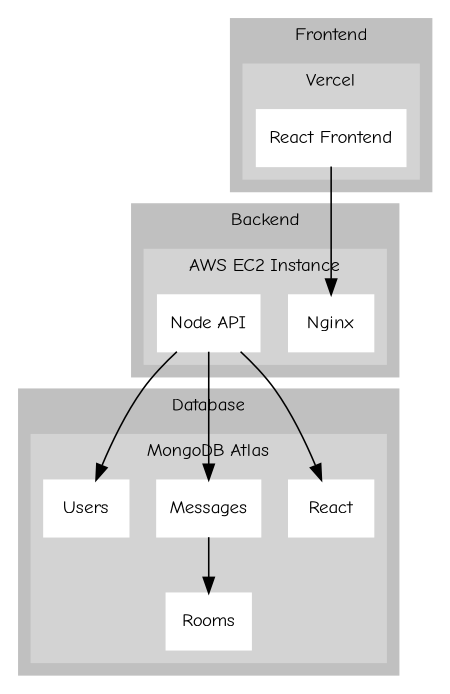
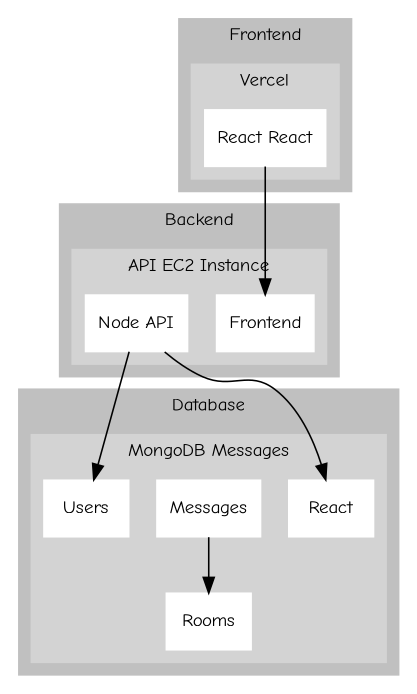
node "React Frontend": label "React Frontend" -> "React React"
cluster "AWS EC2 Instance": label "AWS EC2 Instance" -> "API EC2 Instance"
node "Nginx": label "Nginx" -> "Frontend"
edge "Node API" -> "Messages": removed
cluster "MongoDB Atlas": label "MongoDB Atlas" -> "MongoDB Messages"
